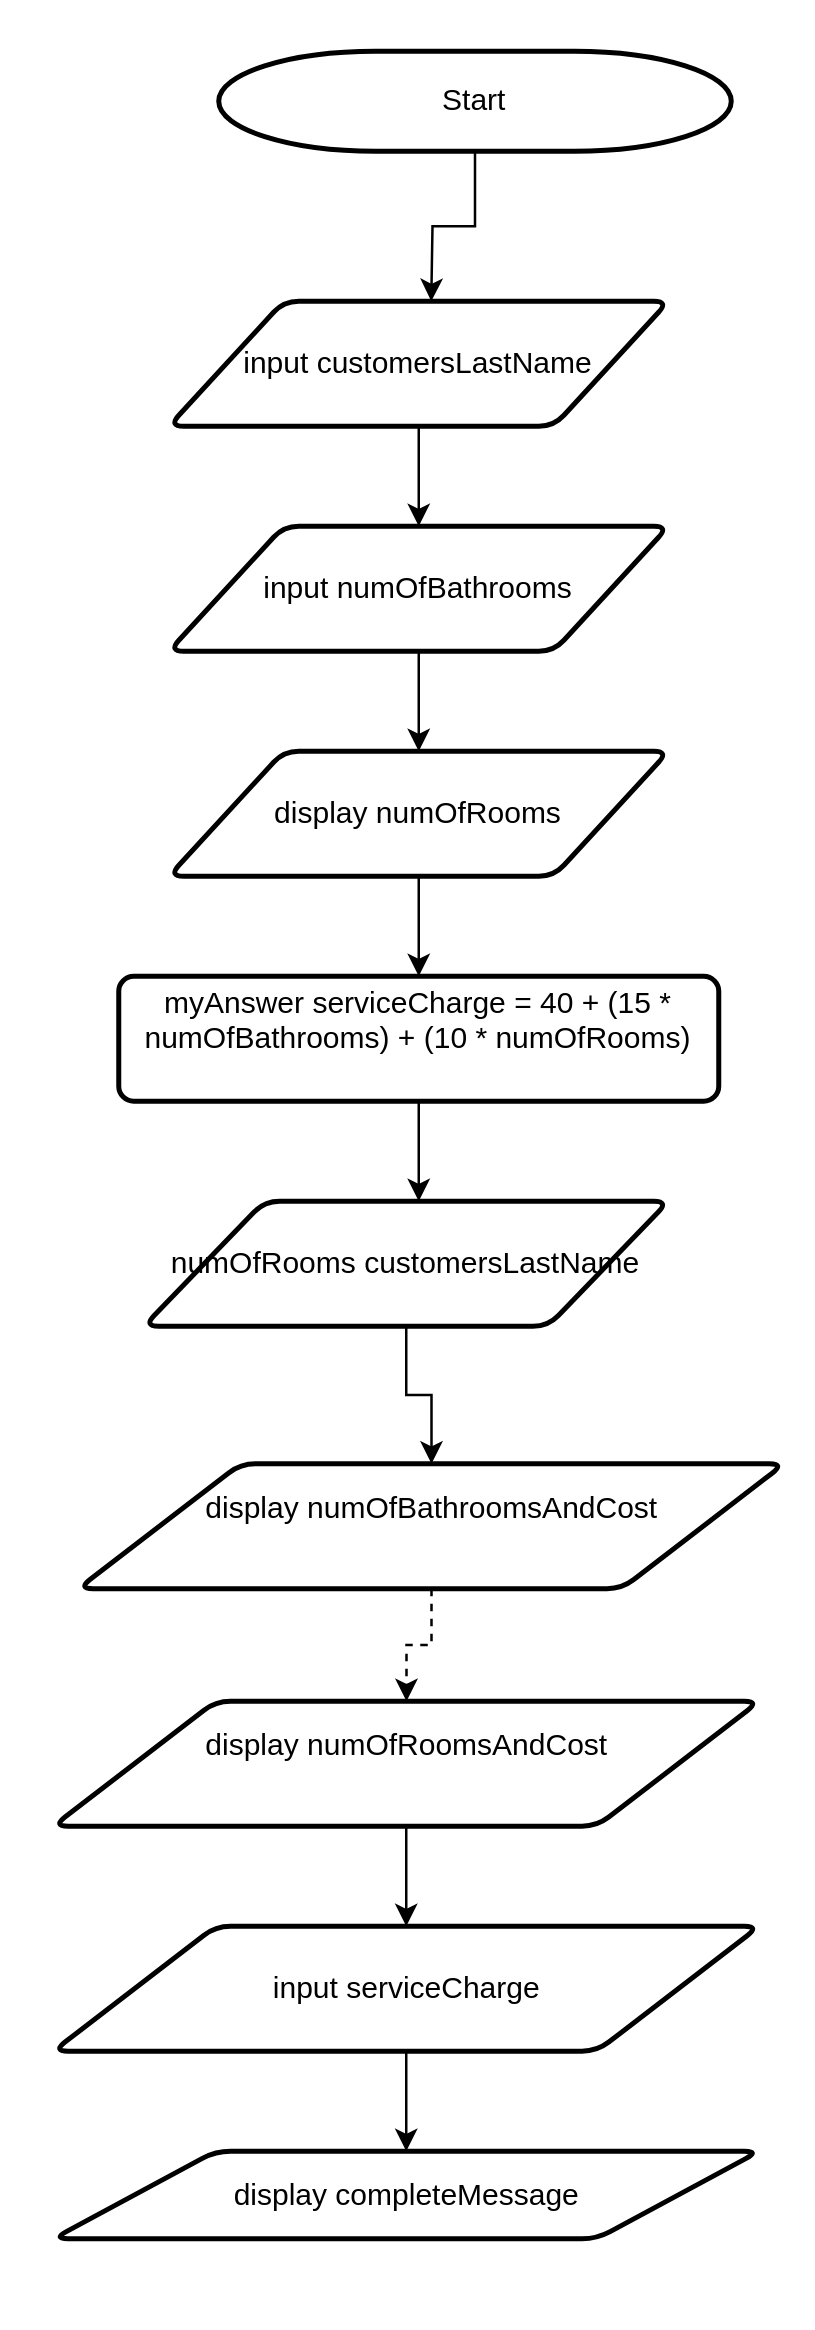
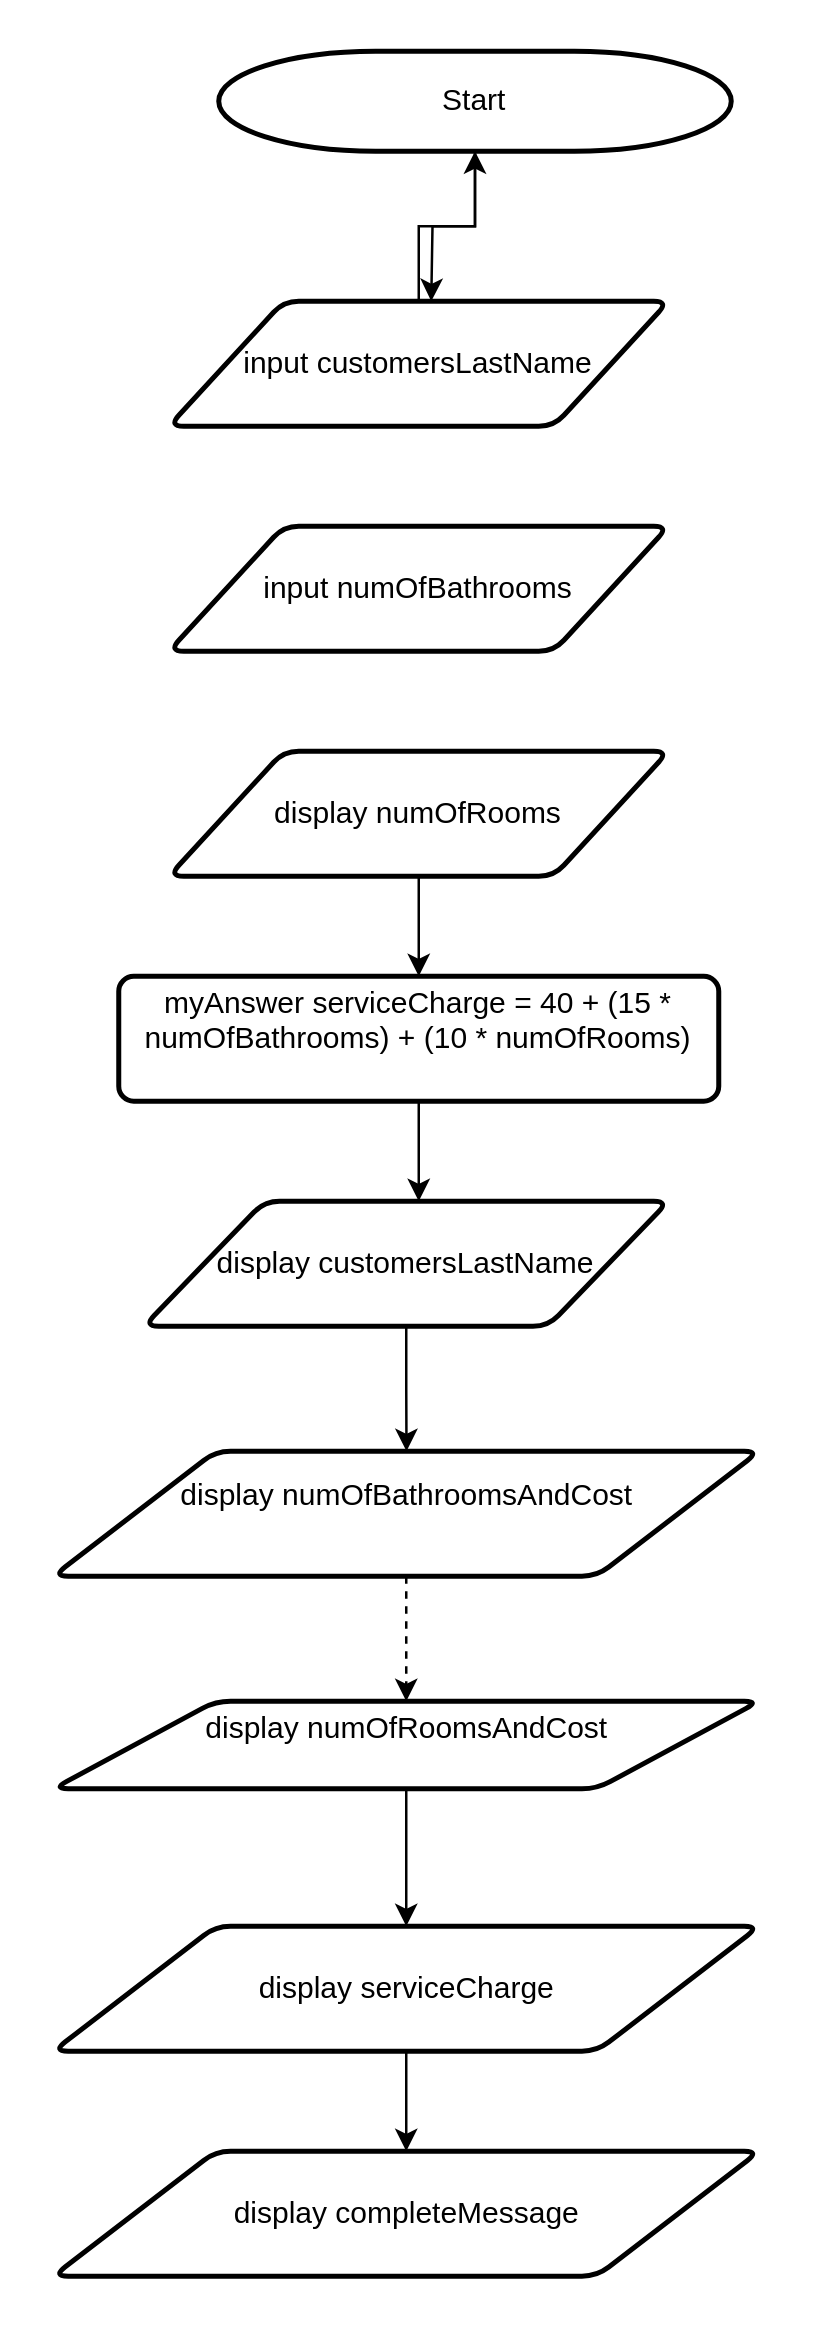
edge "input customersLastName" -> "input numOfBathrooms": now "input customersLastName" -> "Start"
edge "input numOfBathrooms" -> "display numOfRooms": removed
node "numOfRooms customersLastName": label "numOfRooms customersLastName" -> "display customersLastName"
node "display numOfBathroomsAndCost": moved (431, 1526) -> (406, 1514)
node "display numOfRoomsAndCost": size 706x125 -> 706x88
node "input serviceCharge": label "input serviceCharge" -> "display serviceCharge"
node "display completeMessage": size 706x88 -> 706x125
